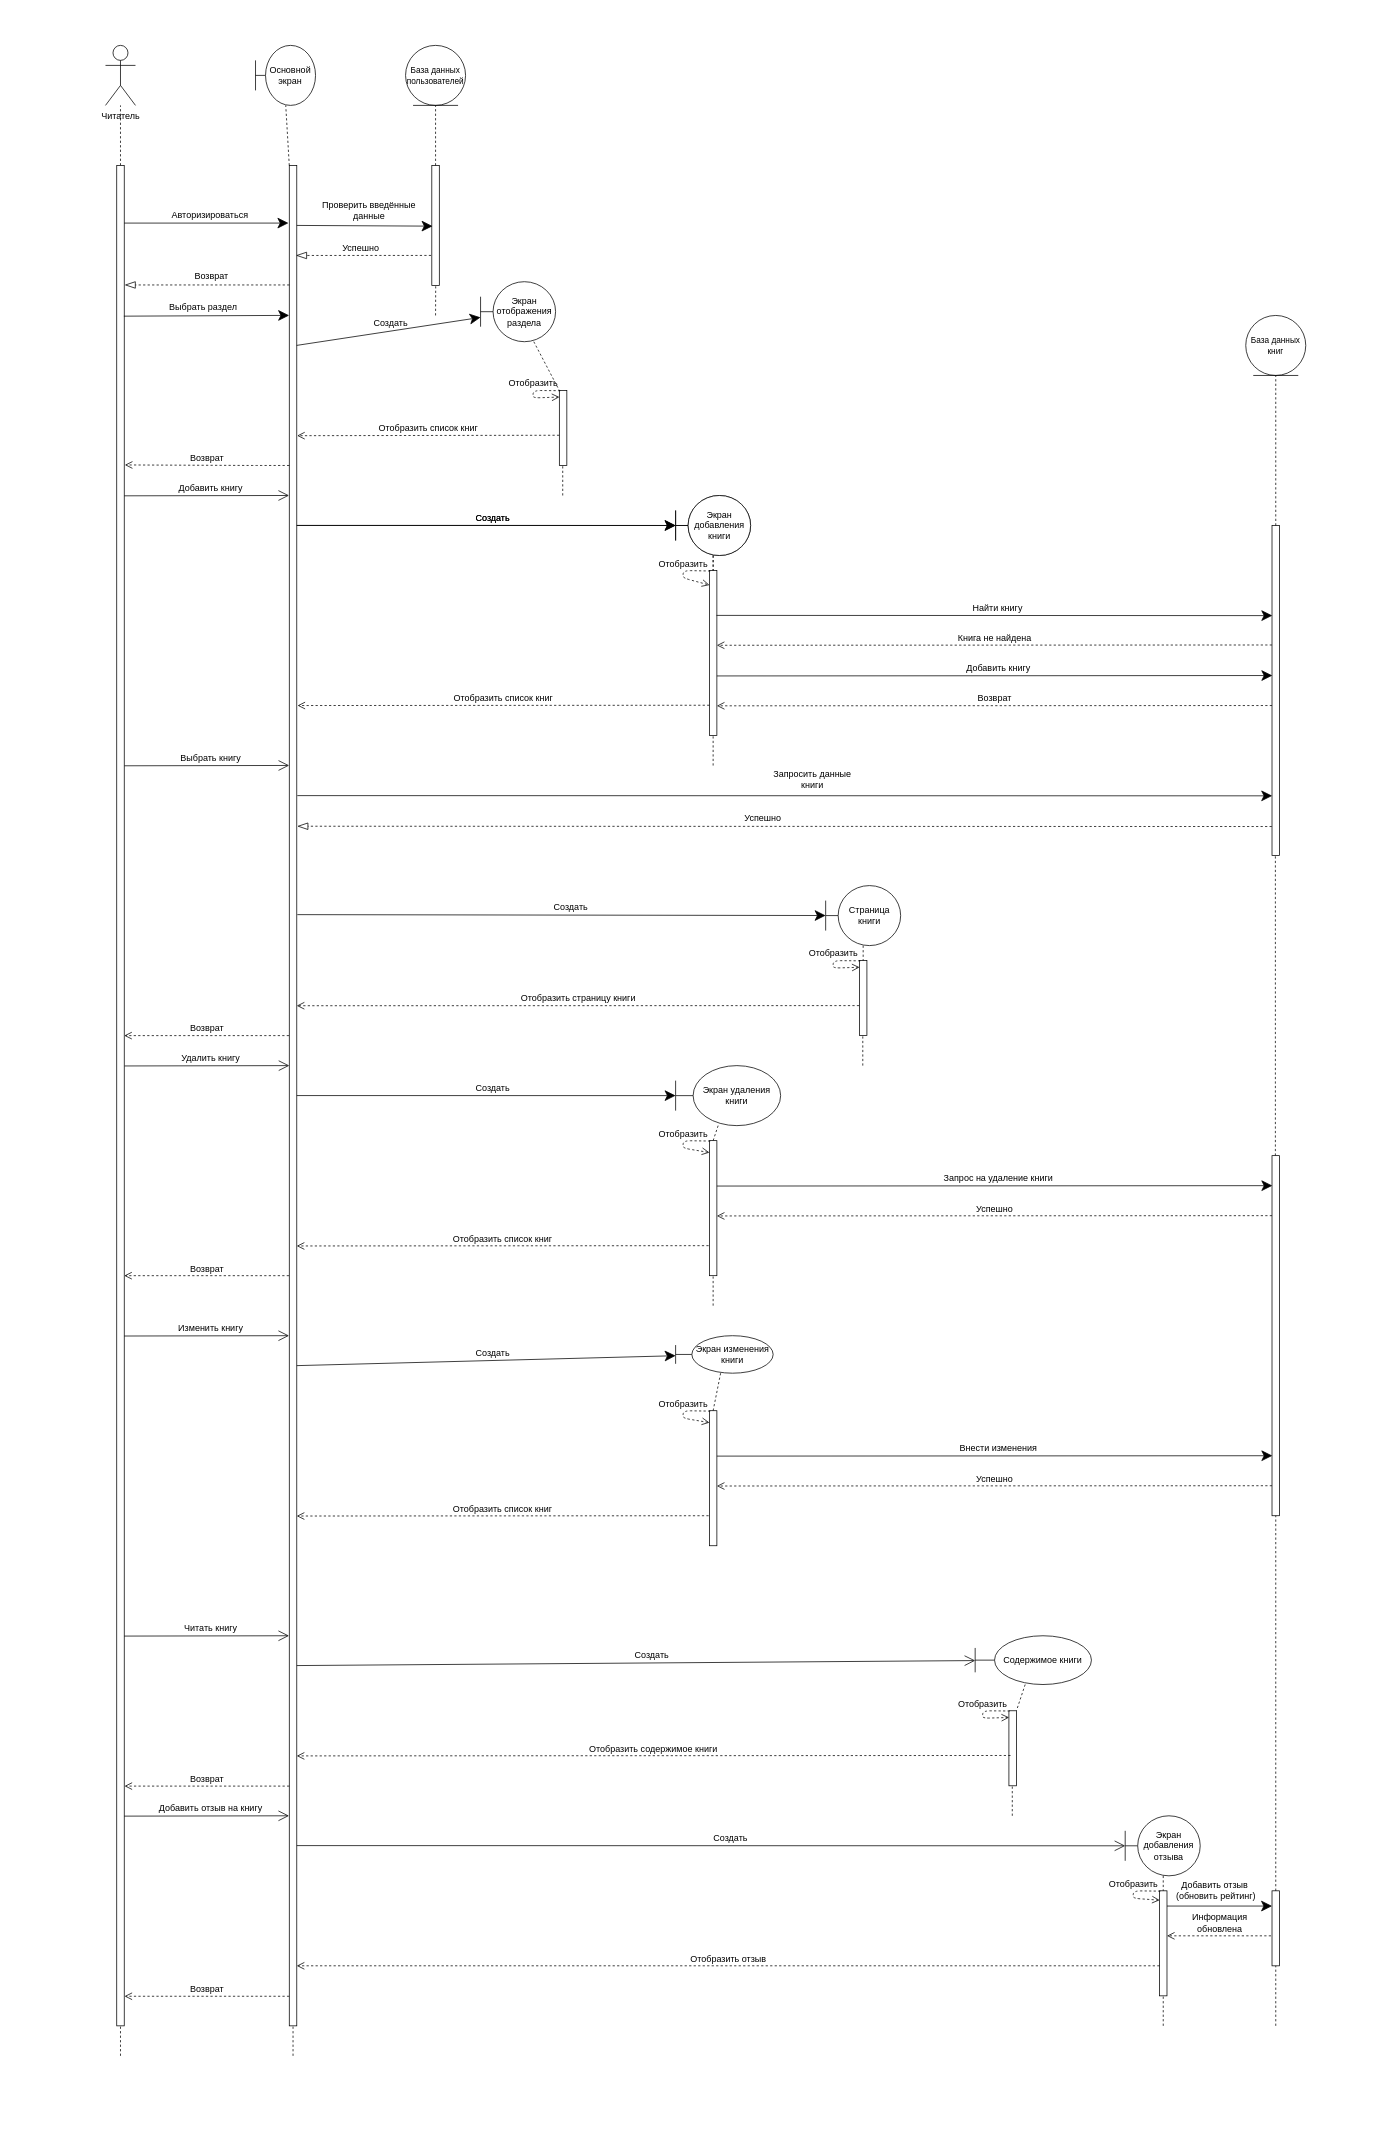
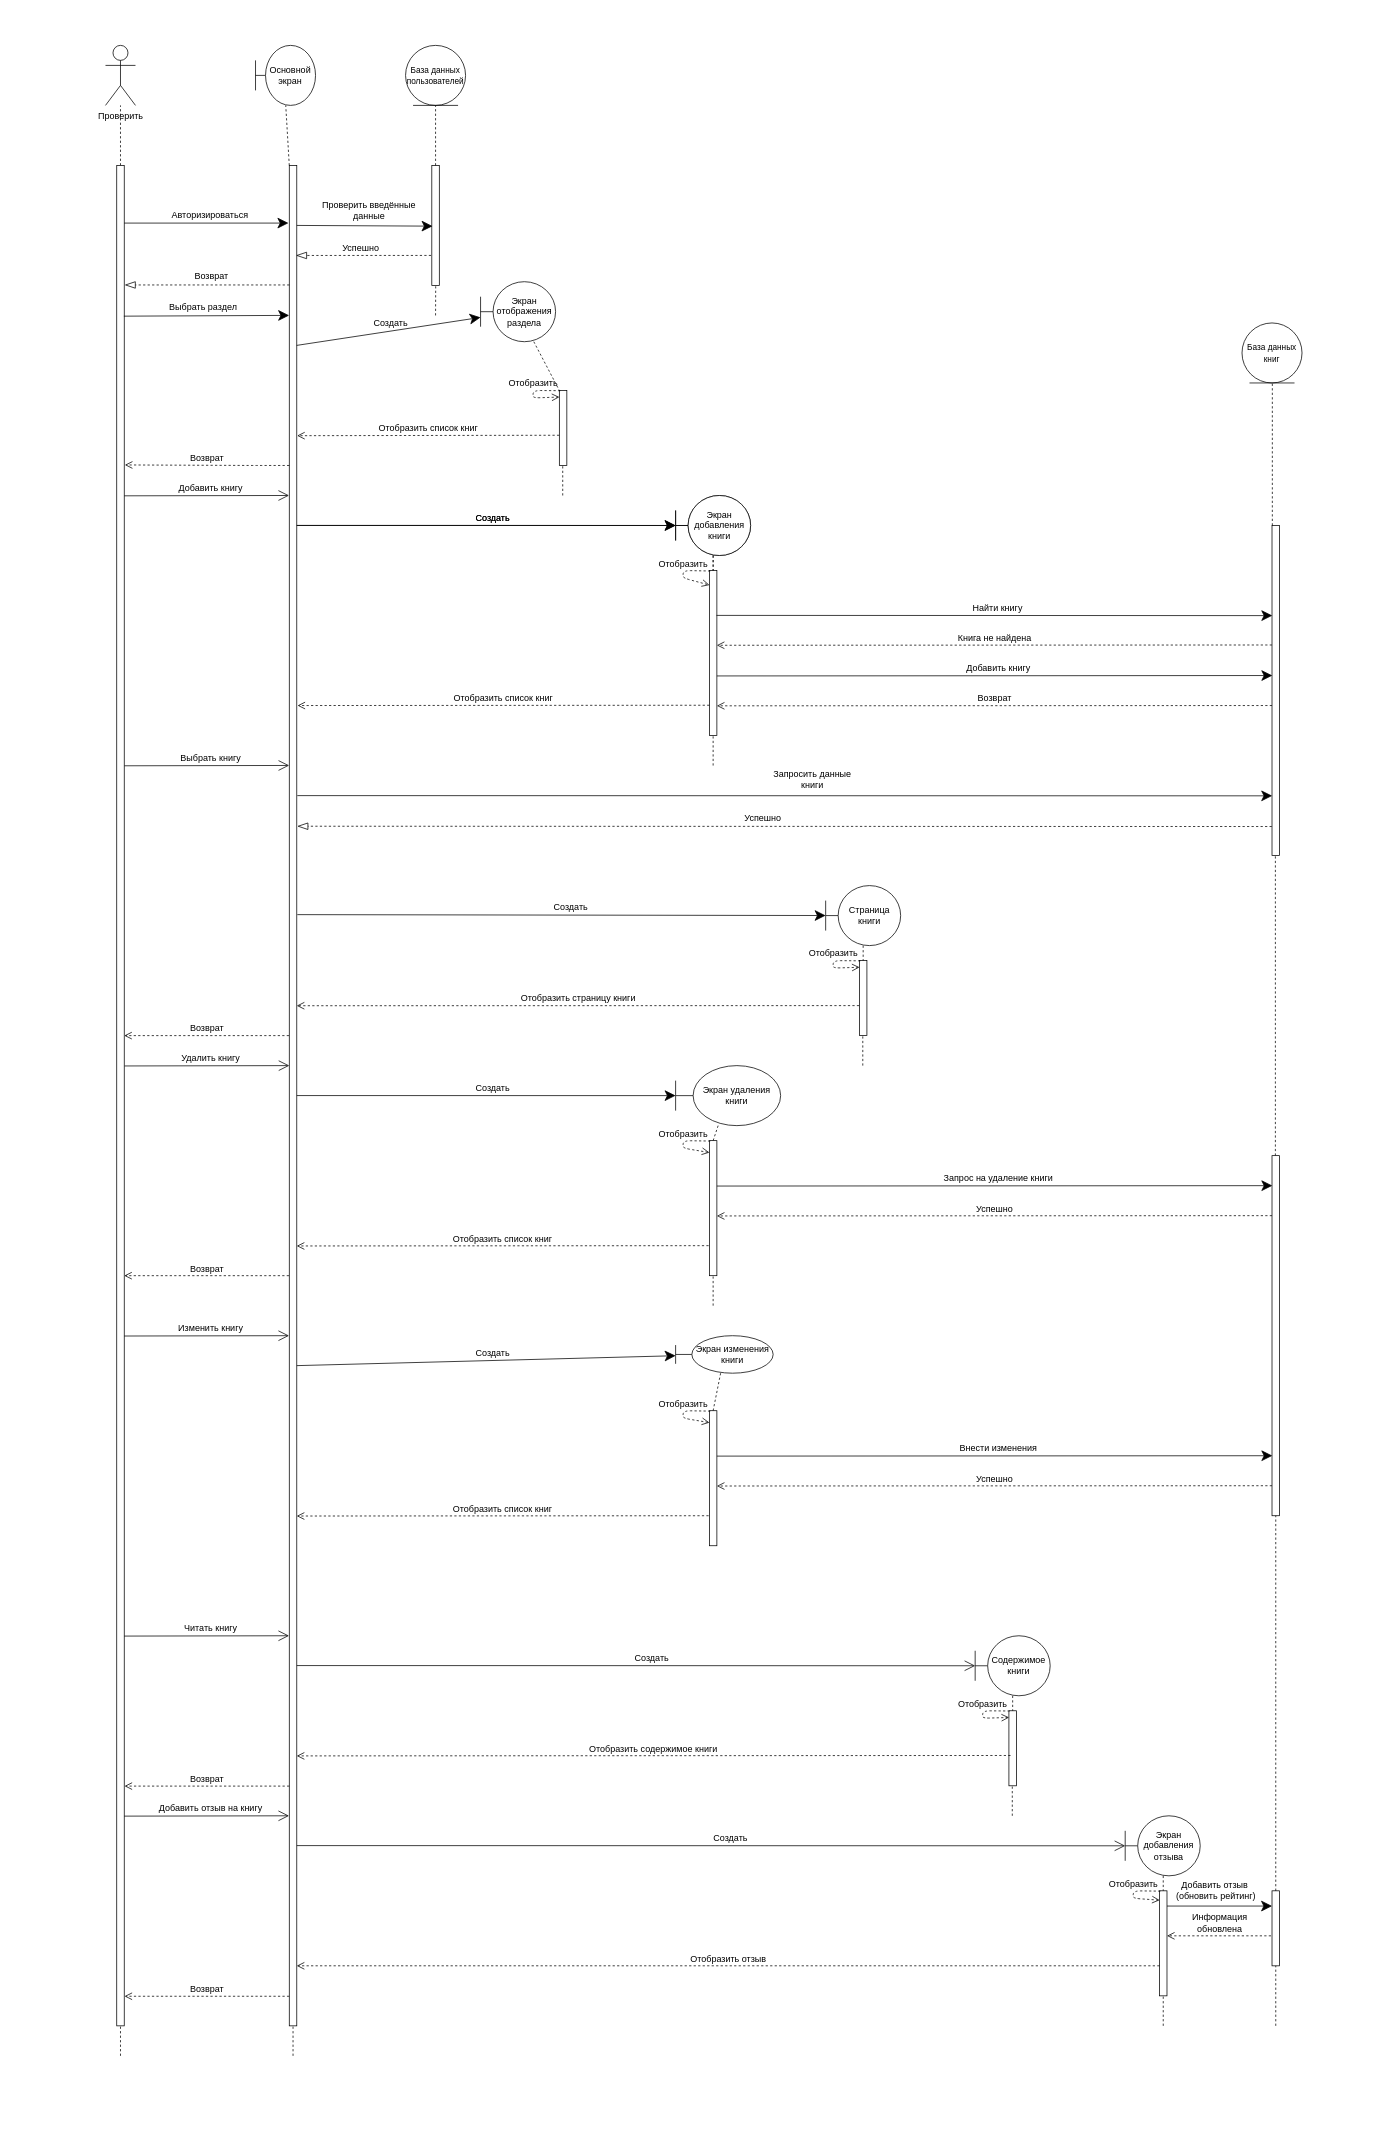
node "Читатель": label "Читатель" -> "Проверить"
node "База данных книг": moved (1275, 345) -> (1272, 353)
node "Содержимое книги": size 116x49 -> 75x60
